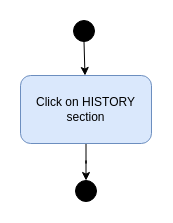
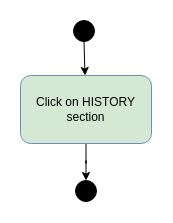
node "Click on HISTORY section": fillcolor #dae8fc -> #d5e8d4
